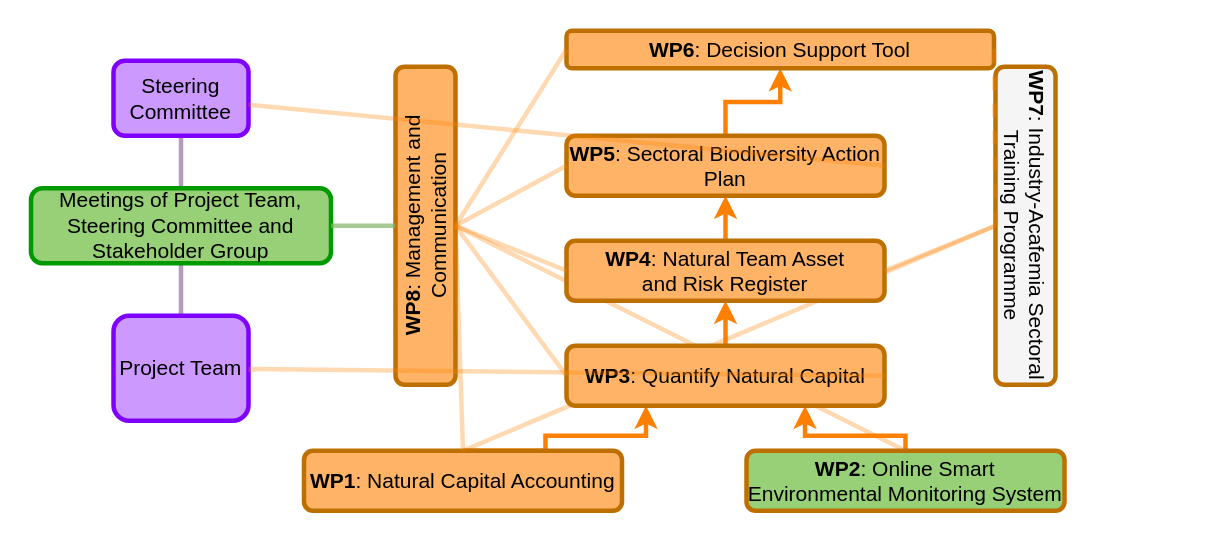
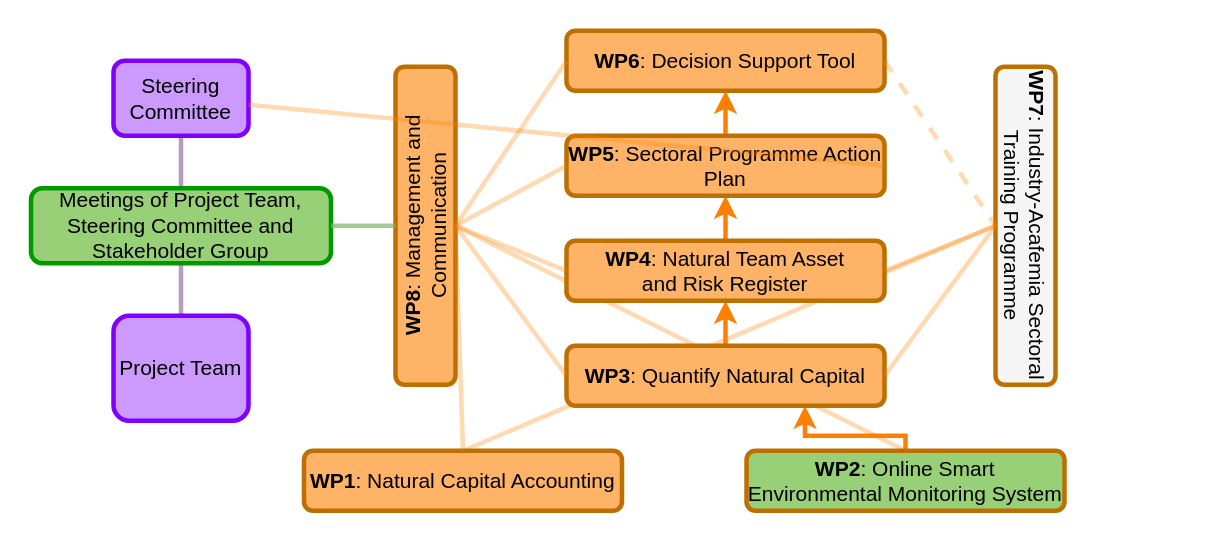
node "WP6: Decision Support Tool": size 428x38 -> 318x60
node "WP5: Sectoral Biodiversity Action Plan": label "WP5: Sectoral Biodiversity Action Plan" -> "WP5: Sectoral Programme Action Plan"
edge "Project Team" -- "WP3: Quantify Natural Capital": now "WP7: Industry-Acafemia Sectoral Training Programme" -- "WP3: Quantify Natural Capital"
edge "WP1: Natural Capital Accounting" -> "WP3: Quantify Natural Capital": removed
